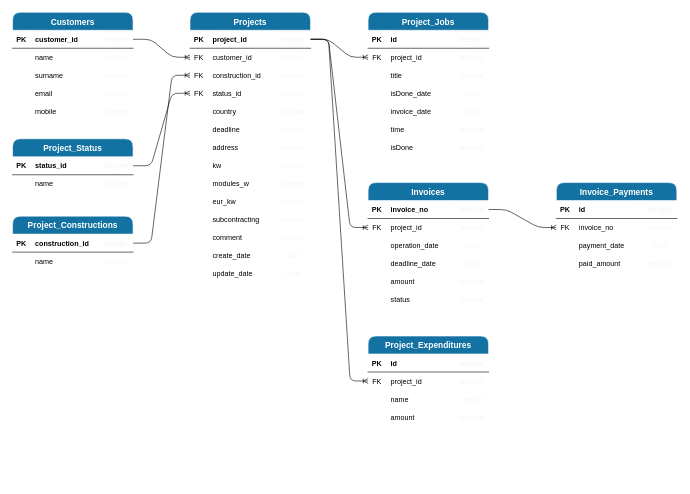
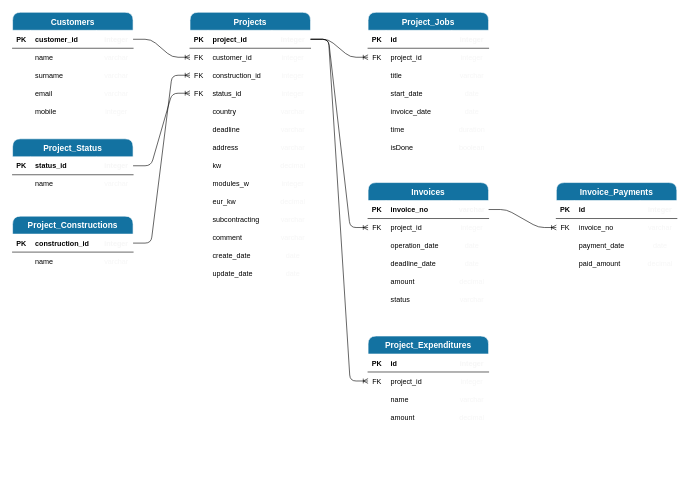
node "isDone_date": label "isDone_date" -> "start_date"
